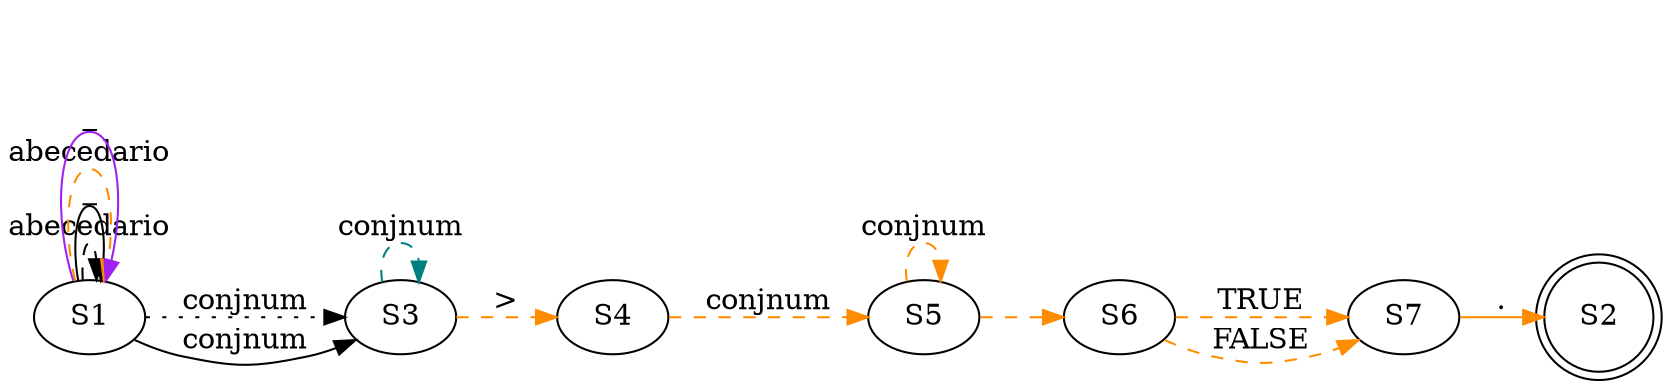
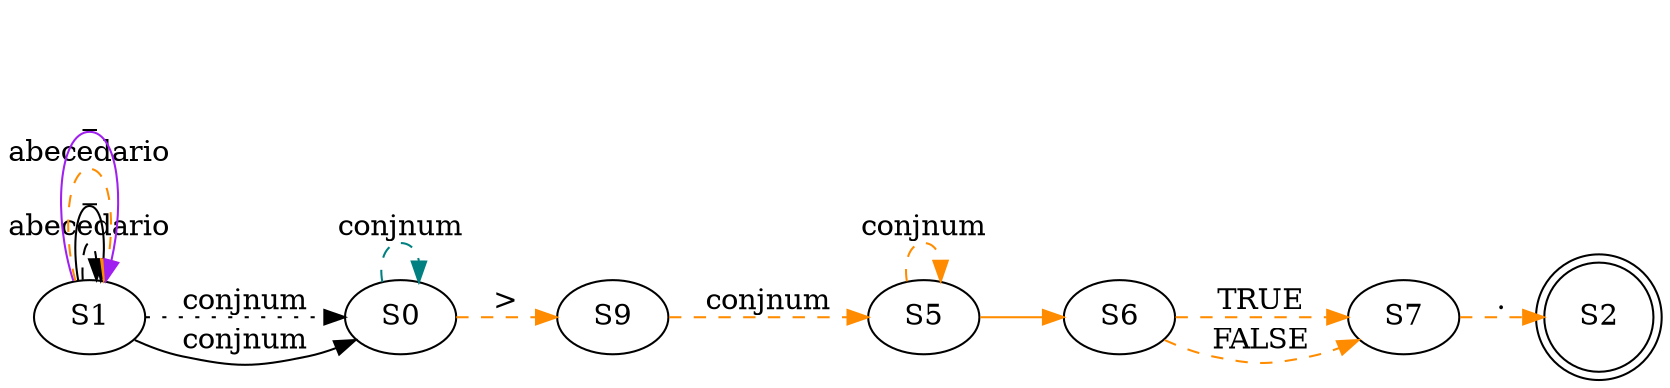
node "S3": label "S3" -> "S0"
node "S4": label "S4" -> "S9"
edge "S5" -> "S6": style dashed -> solid
edge "S7" -> "S2": style solid -> dashed
